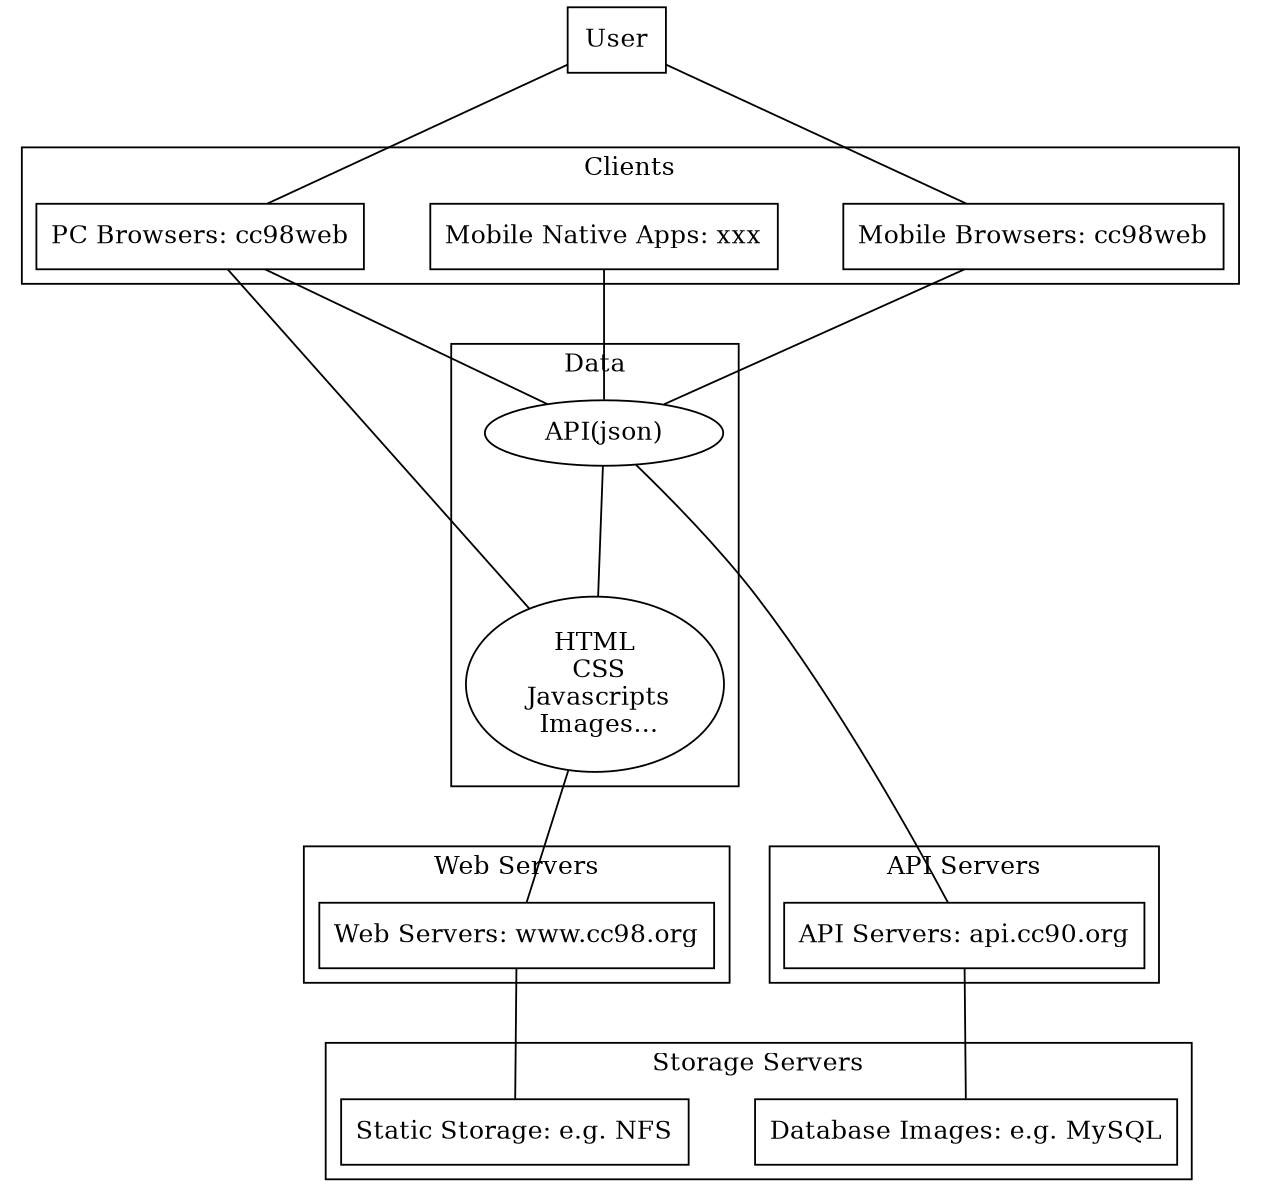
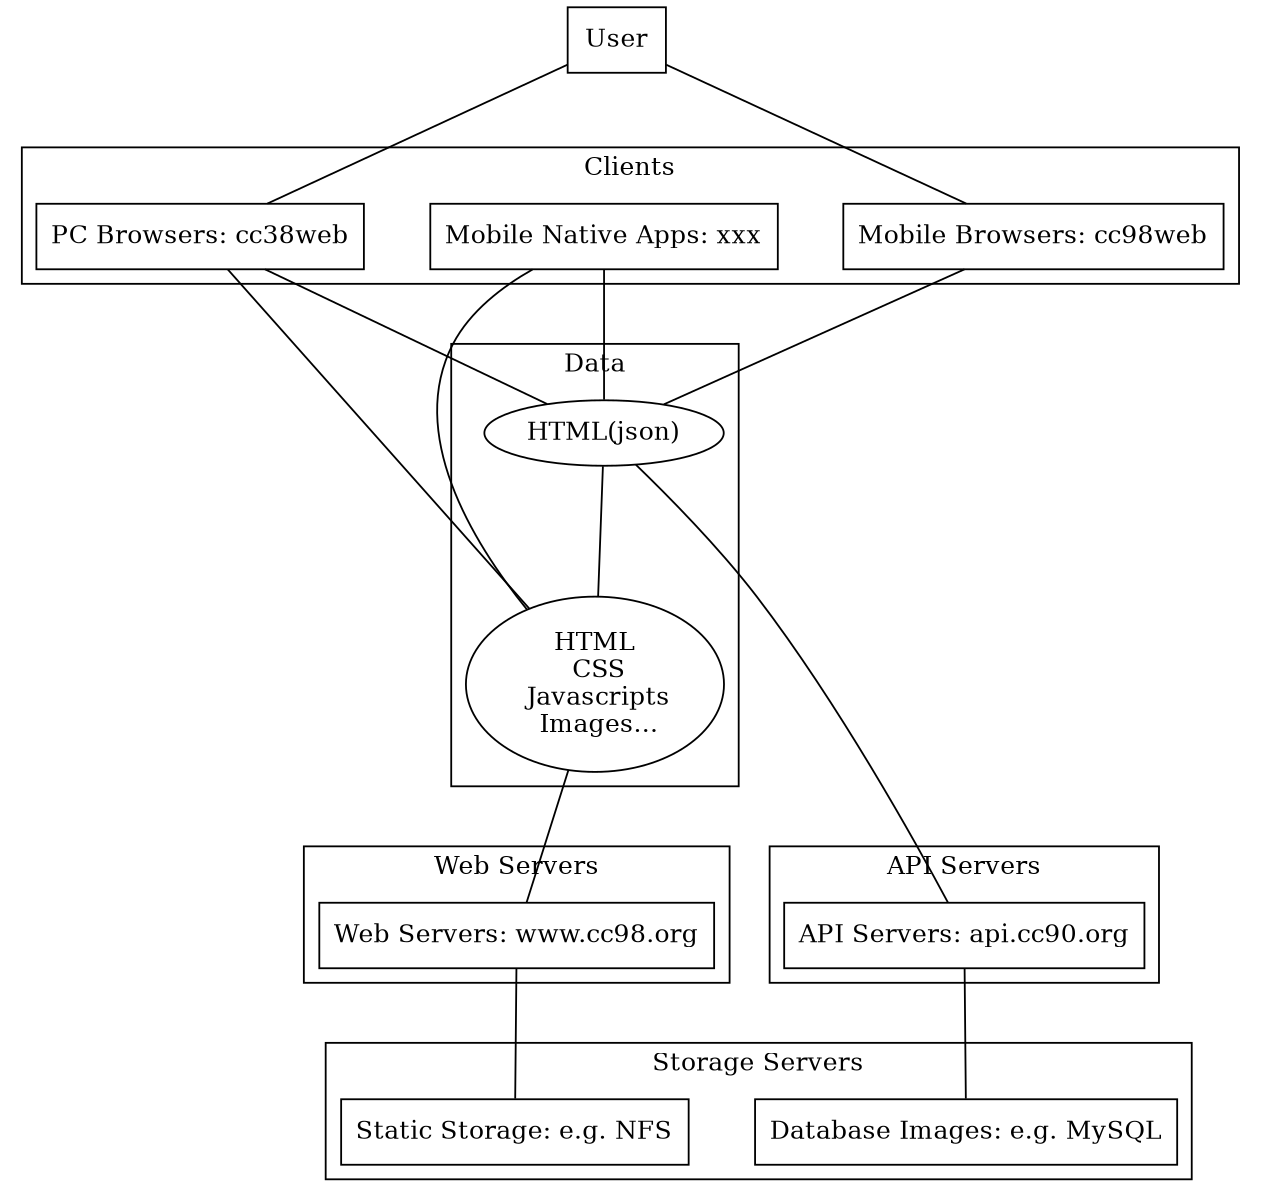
node "PC Browsers: cc98web": label "PC Browsers: cc98web" -> "PC Browsers: cc38web"
edge "Mobile Native Apps: xxx" -- "HTML CSS Javascripts Images...": added
node "API(json)": label "API(json)" -> "HTML(json)"
